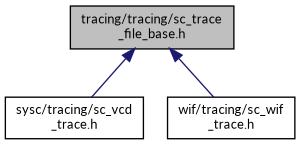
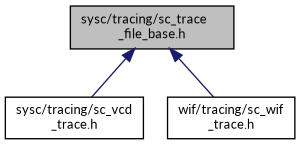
node "tracing/tracing/sc_trace _file_base.h": label "tracing/tracing/sc_trace _file_base.h" -> "sysc/tracing/sc_trace _file_base.h"
